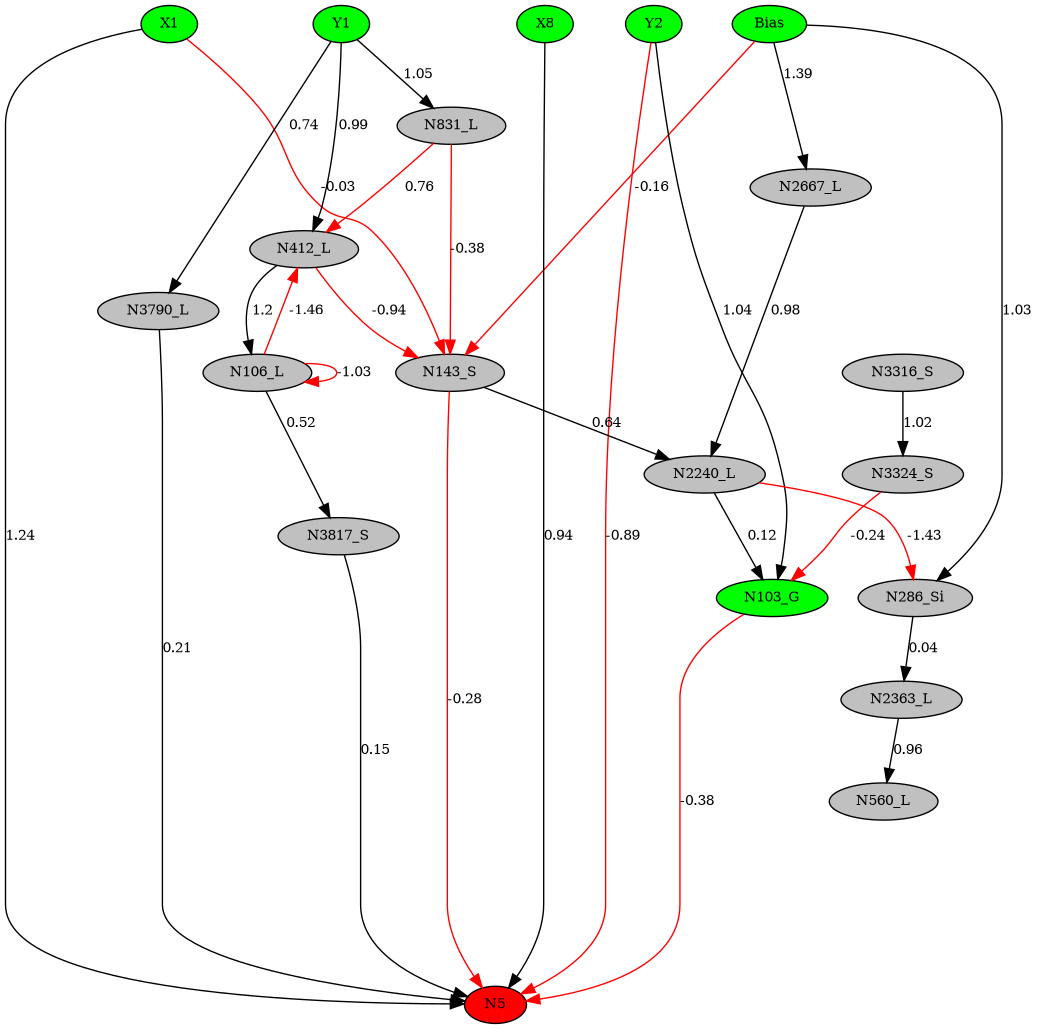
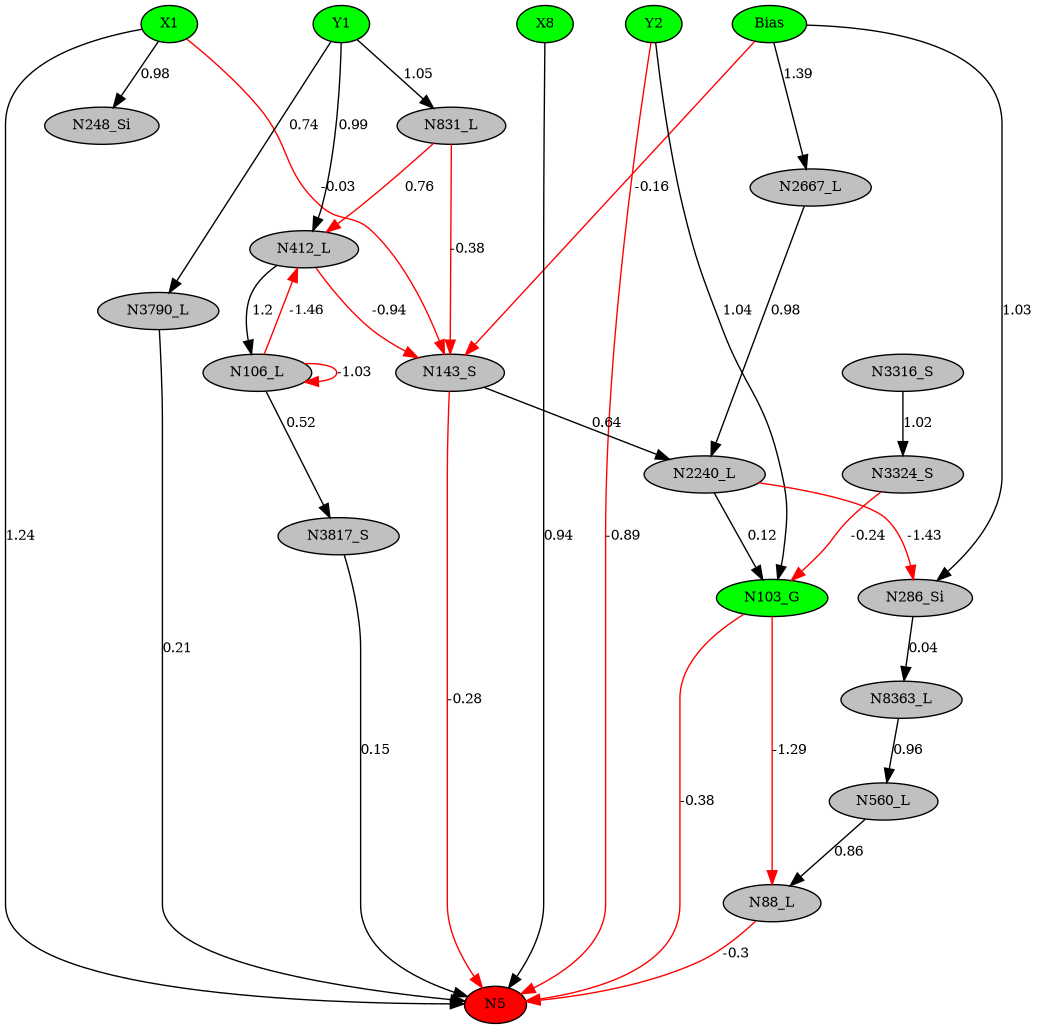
node "N248_Si": added
node "N2363_L": label "N2363_L" -> "N8363_L"
node "N88_L": added
